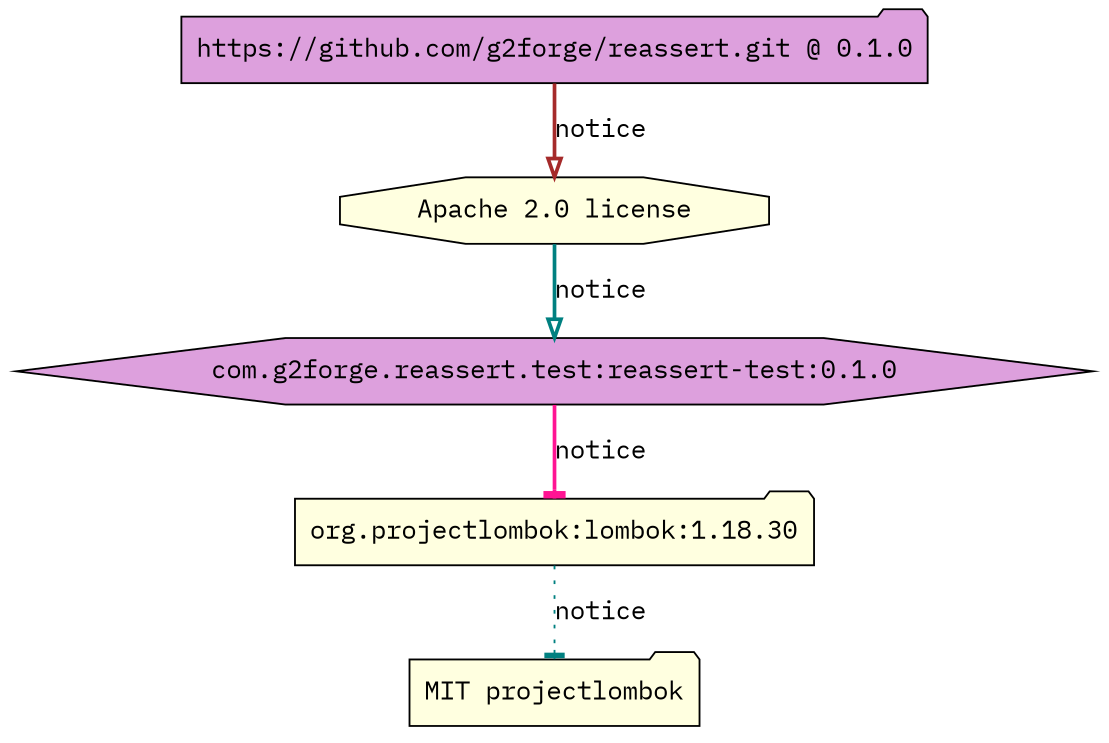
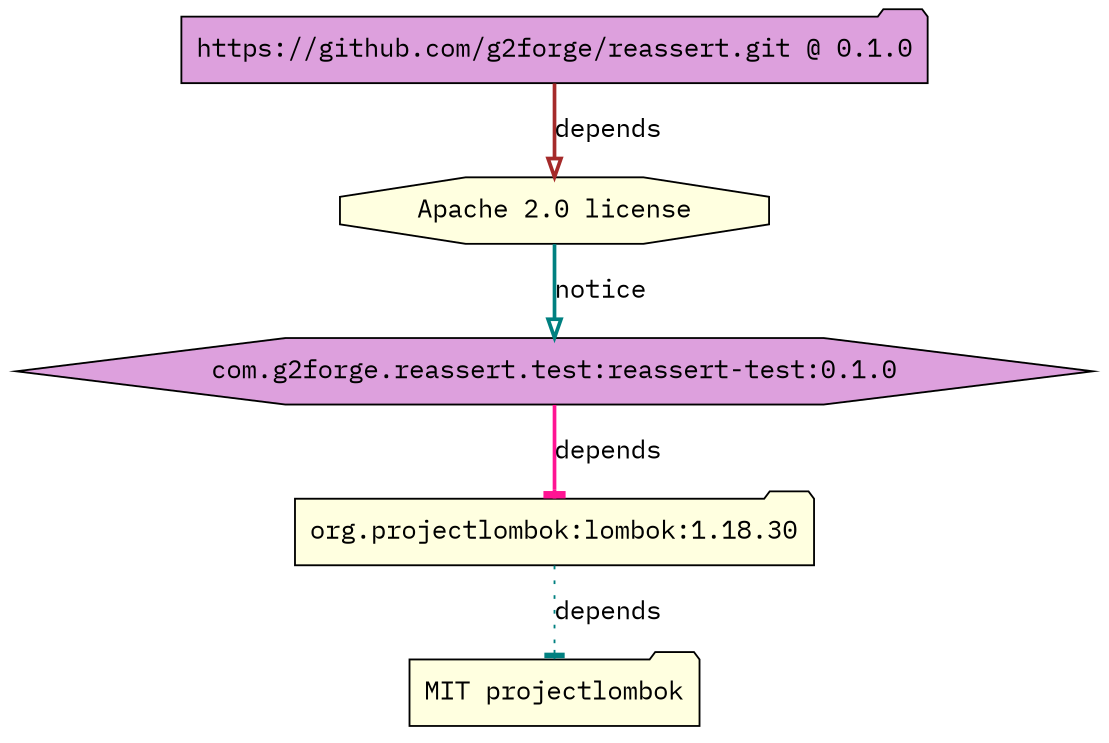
edge "https://github.com/g2forge/reassert.git @ 0.1.0" -> "Apache 2.0 license": label "notice" -> "depends"
edge "com.g2forge.reassert.test:reassert-test:0.1.0" -> "org.projectlombok:lombok:1.18.30": label "notice" -> "depends"
edge "org.projectlombok:lombok:1.18.30" -> "MIT projectlombok": label "notice" -> "depends"
